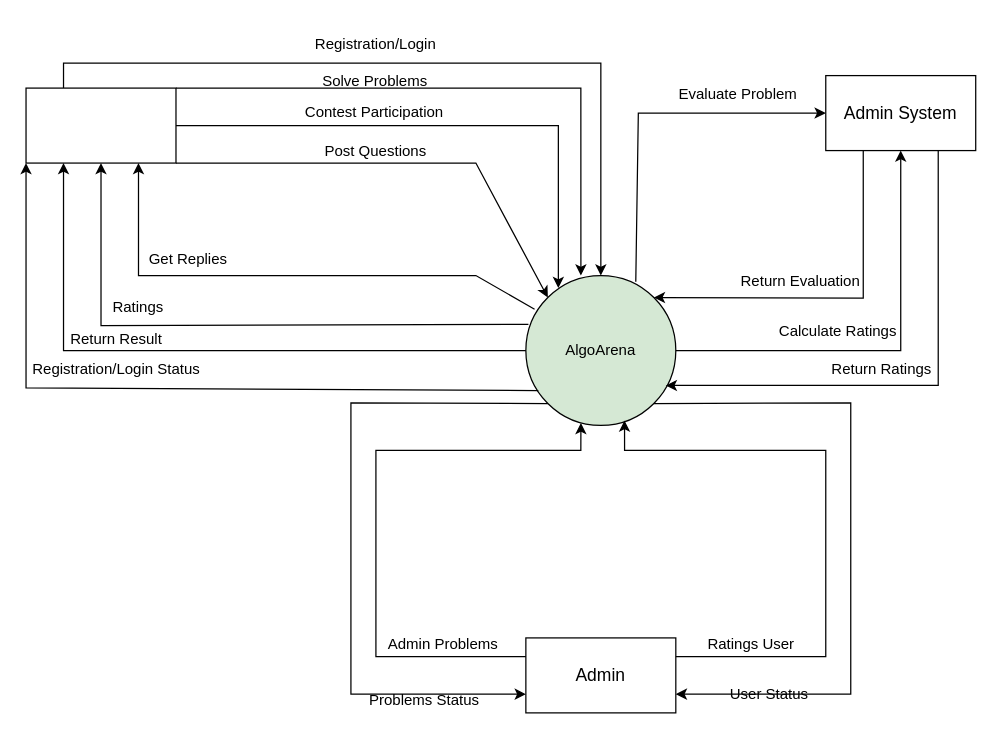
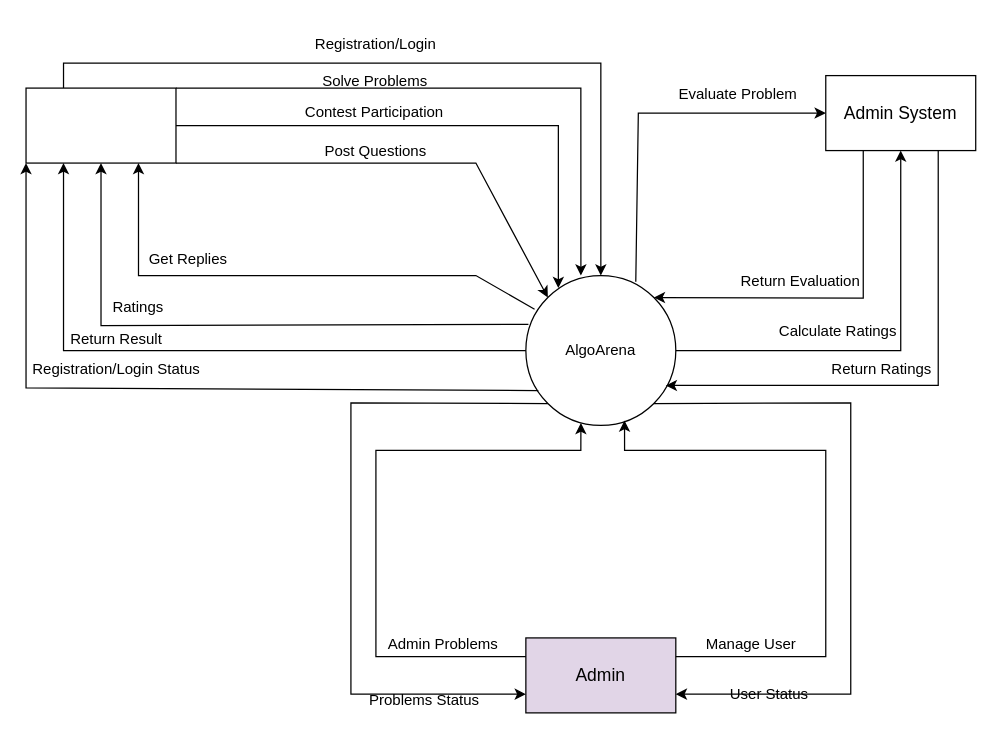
node "AlgoArena": fillcolor #d5e8d4 -> #ffffff
node "Ratings User": label "Ratings User" -> "Manage User"
node "Admin": fillcolor #ffffff -> #e1d5e7
